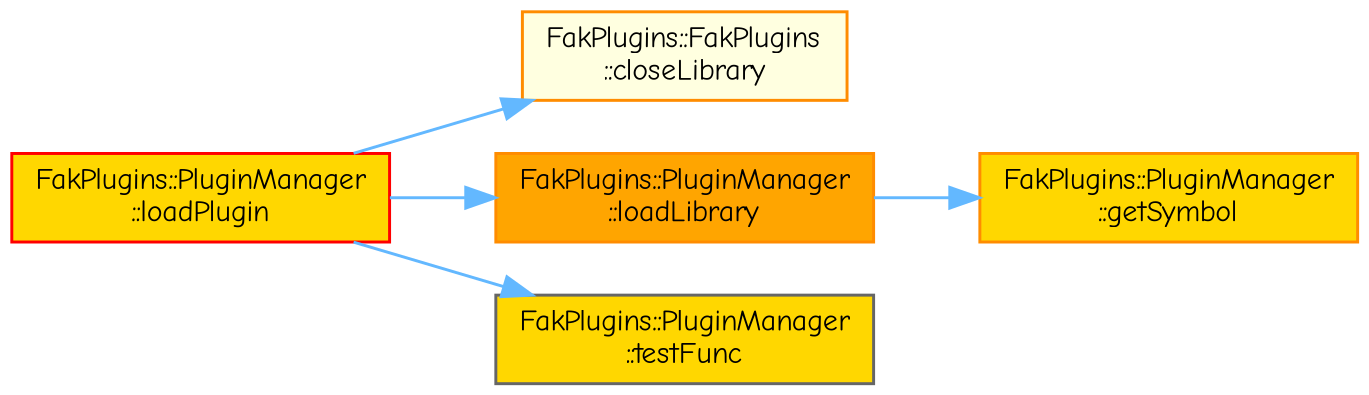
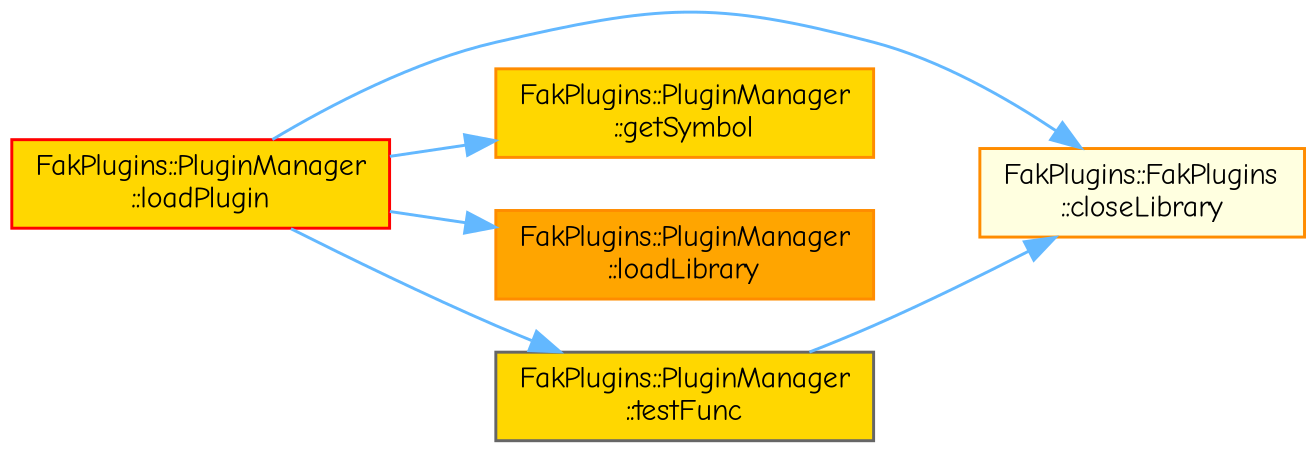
edge "FakPlugins::PluginManager ::loadLibrary" -> "FakPlugins::PluginManager ::getSymbol": now "FakPlugins::PluginManager ::loadPlugin" -> "FakPlugins::PluginManager ::getSymbol"
edge "FakPlugins::PluginManager ::testFunc" -> "FakPlugins::FakPlugins ::closeLibrary": added
